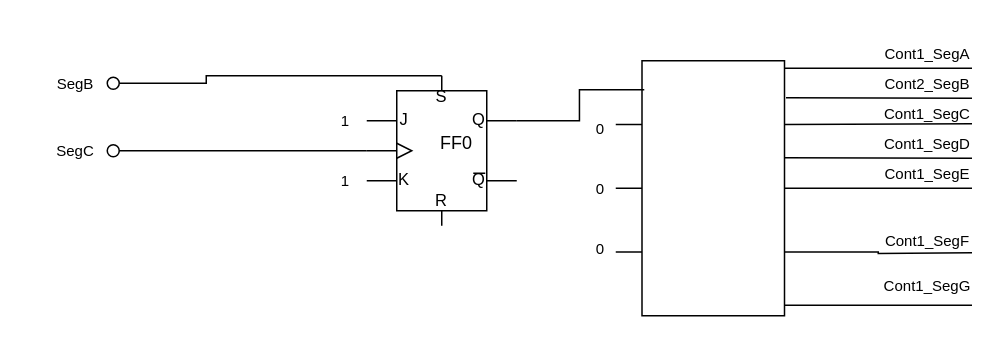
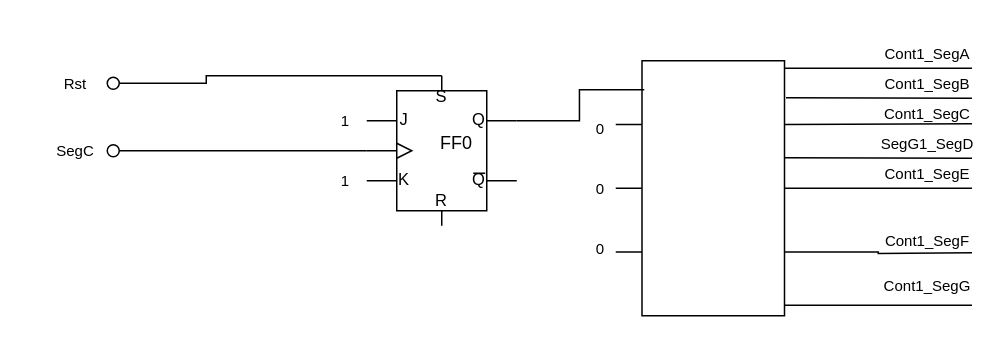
node "SegB": label "SegB" -> "Rst"
node "Cont2_SegB": label "Cont2_SegB" -> "Cont1_SegB"
node "Cont1_SegD": label "Cont1_SegD" -> "SegG1_SegD"
